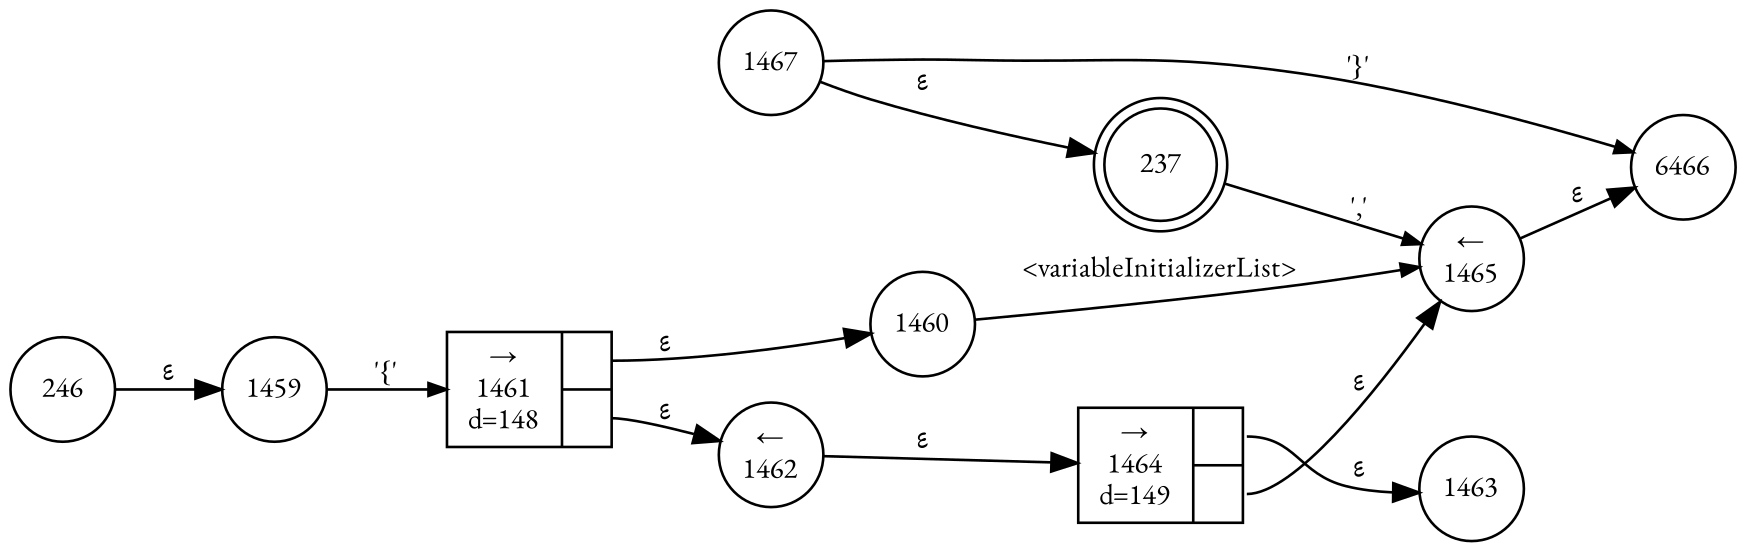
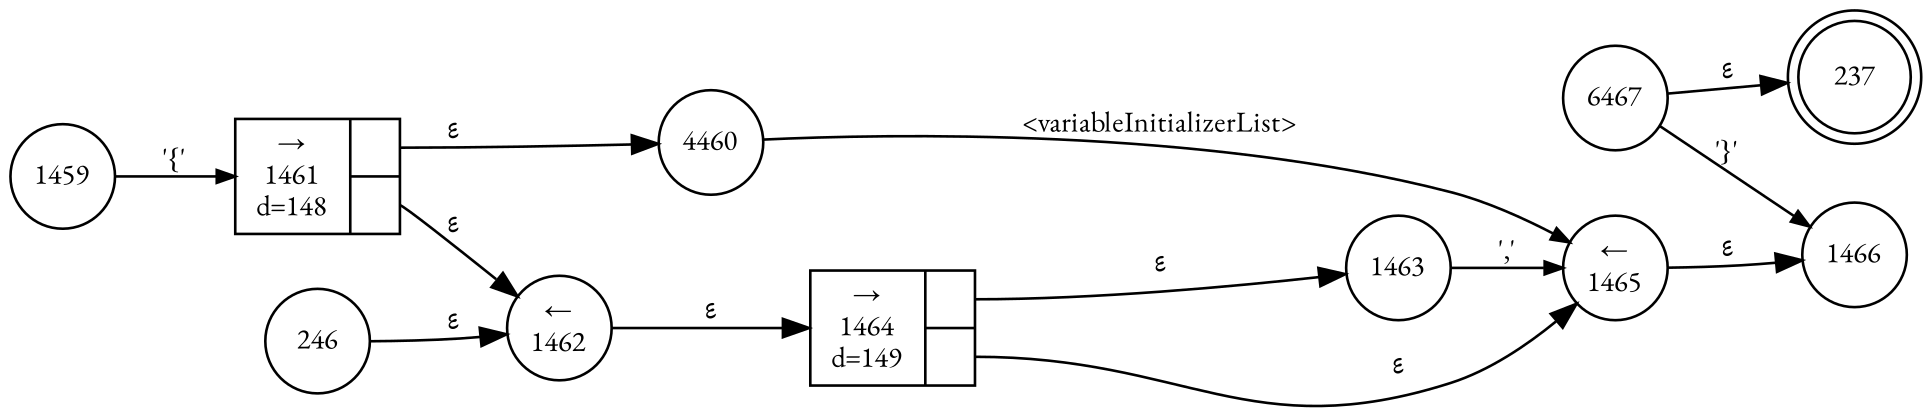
node "1467": label "1467" -> "6467"
node "6466": label "6466" -> "1466"
edge "237" -> "← 1465": now "1463" -> "← 1465"
node "1460": label "1460" -> "4460"
edge "246" -> "1459": now "246" -> "← 1462"
